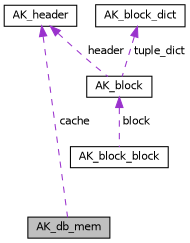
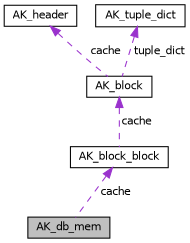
node "AK_block_dict": label "AK_block_dict" -> "AK_tuple_dict"
edge "AK_block" -> "AK_header": label " header" -> " cache"
edge "AK_block_block" -> "AK_block": label " block" -> " cache"
edge "AK_db_mem" -> "AK_header": now "AK_db_mem" -> "AK_block_block"
